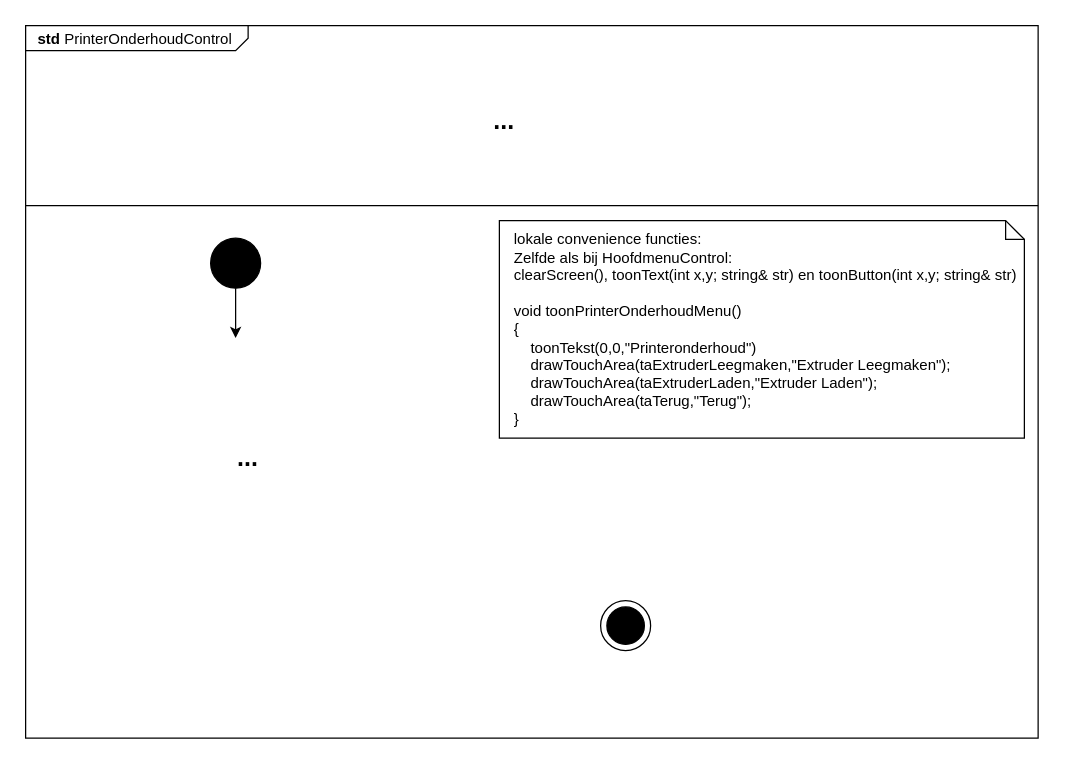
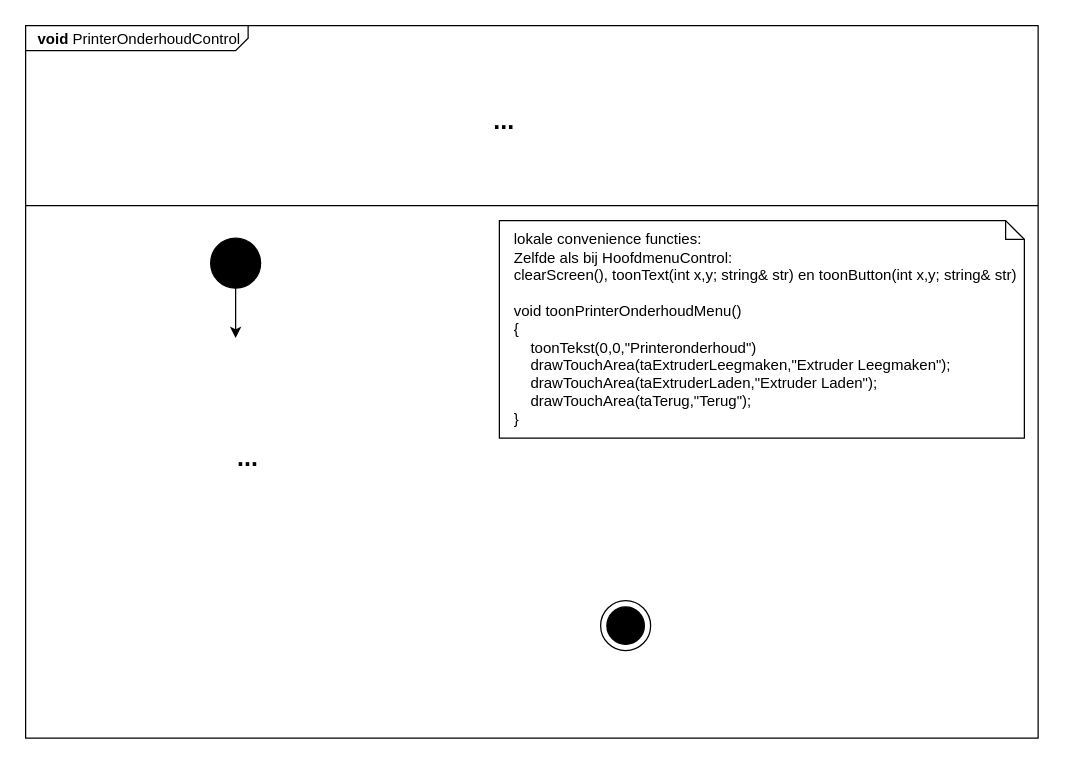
node "std PrinterOnderhoudControl": label "std PrinterOnderhoudControl" -> "void PrinterOnderhoudControl"
